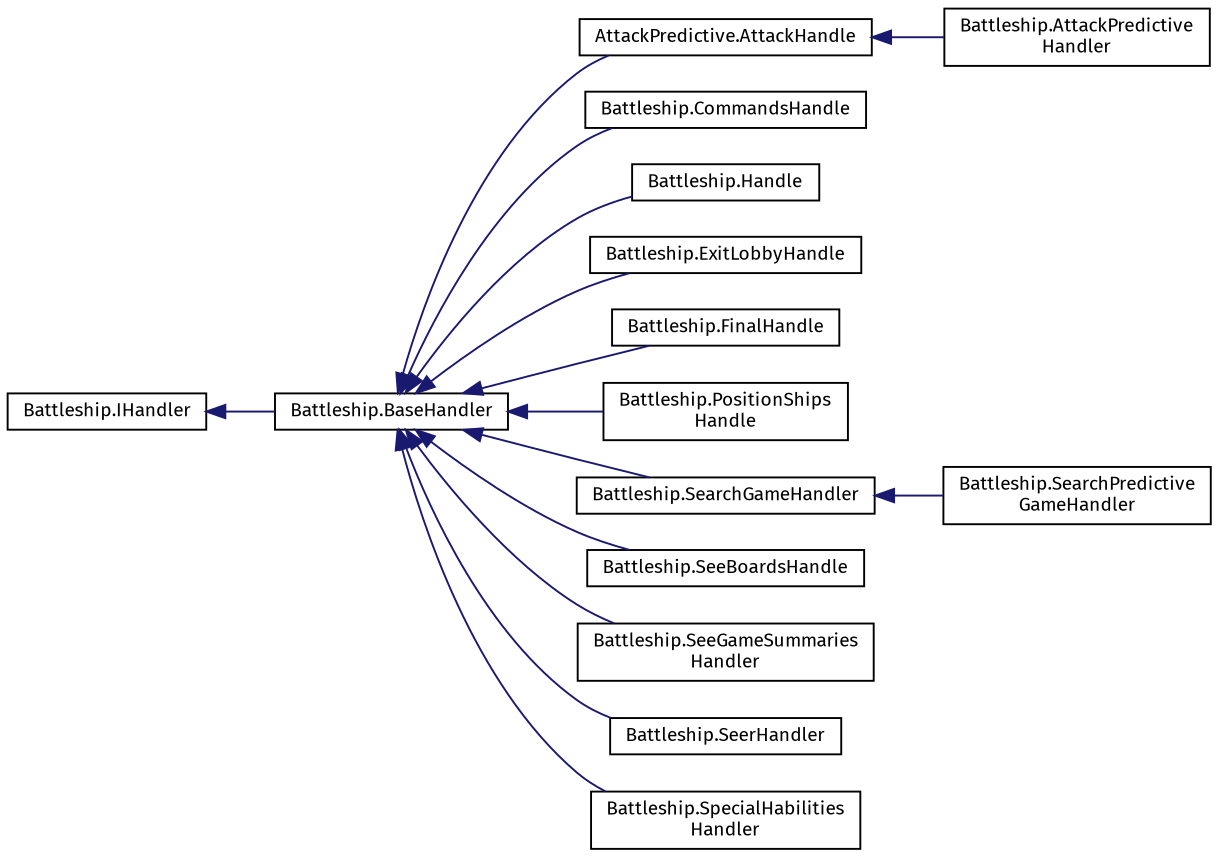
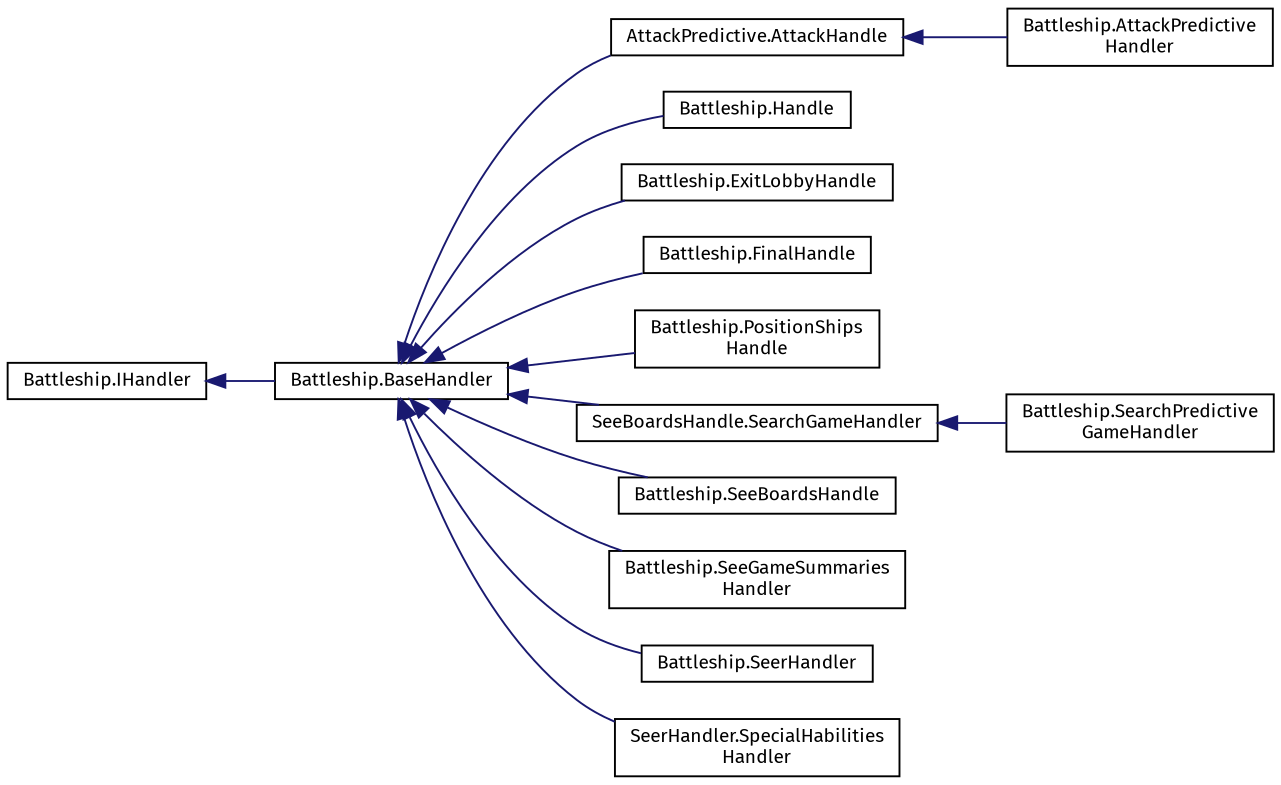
node "Battleship.CommandsHandle": removed
node "Battleship.SearchGameHandler": label "Battleship.SearchGameHandler" -> "SeeBoardsHandle.SearchGameHandler"
node "Battleship.SpecialHabilities Handler": label "Battleship.SpecialHabilities Handler" -> "SeerHandler.SpecialHabilities Handler"
